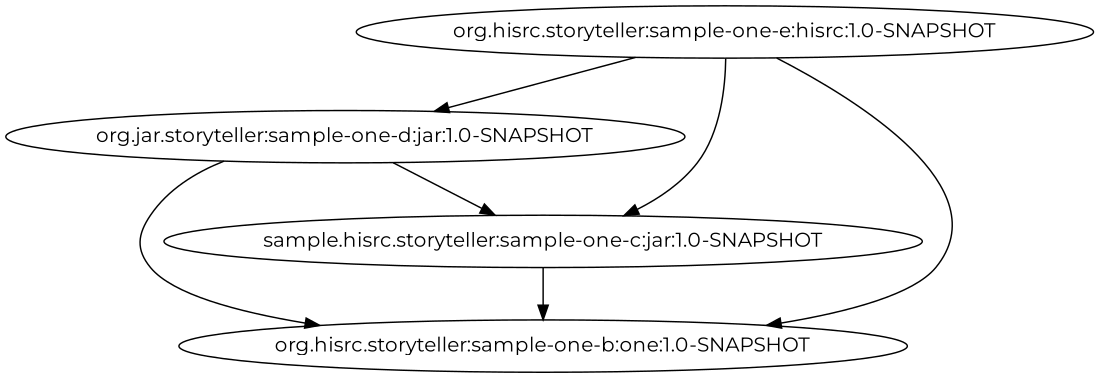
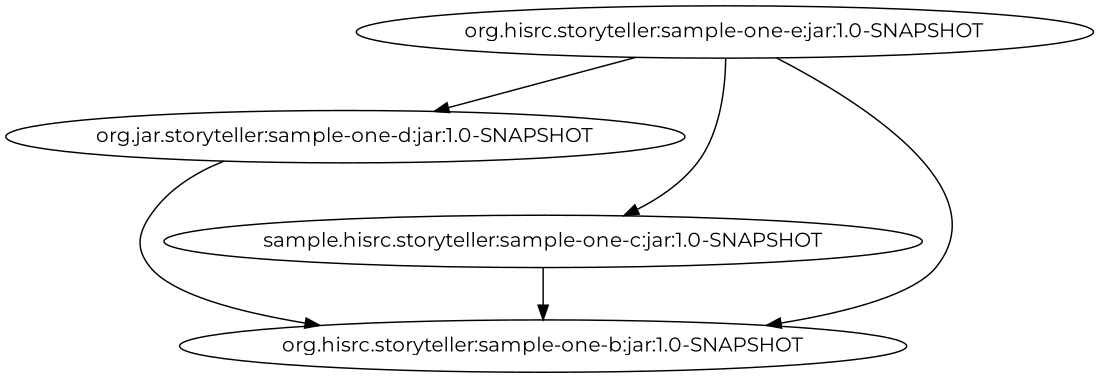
node "org.hisrc.storyteller:sample-one-e:hisrc:1.0-SNAPSHOT": label "org.hisrc.storyteller:sample-one-e:hisrc:1.0-SNAPSHOT" -> "org.hisrc.storyteller:sample-one-e:jar:1.0-SNAPSHOT"
edge "org.jar.storyteller:sample-one-d:jar:1.0-SNAPSHOT" -> "sample.hisrc.storyteller:sample-one-c:jar:1.0-SNAPSHOT": removed
node "org.hisrc.storyteller:sample-one-b:one:1.0-SNAPSHOT": label "org.hisrc.storyteller:sample-one-b:one:1.0-SNAPSHOT" -> "org.hisrc.storyteller:sample-one-b:jar:1.0-SNAPSHOT"
